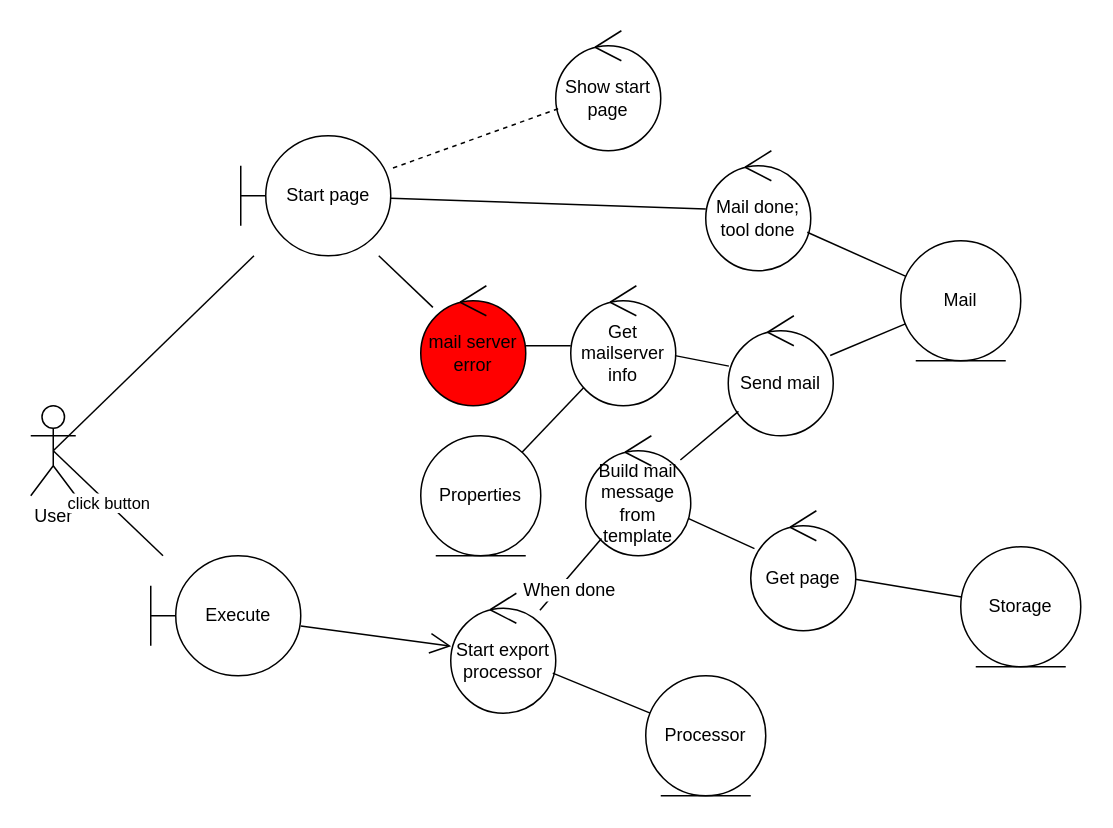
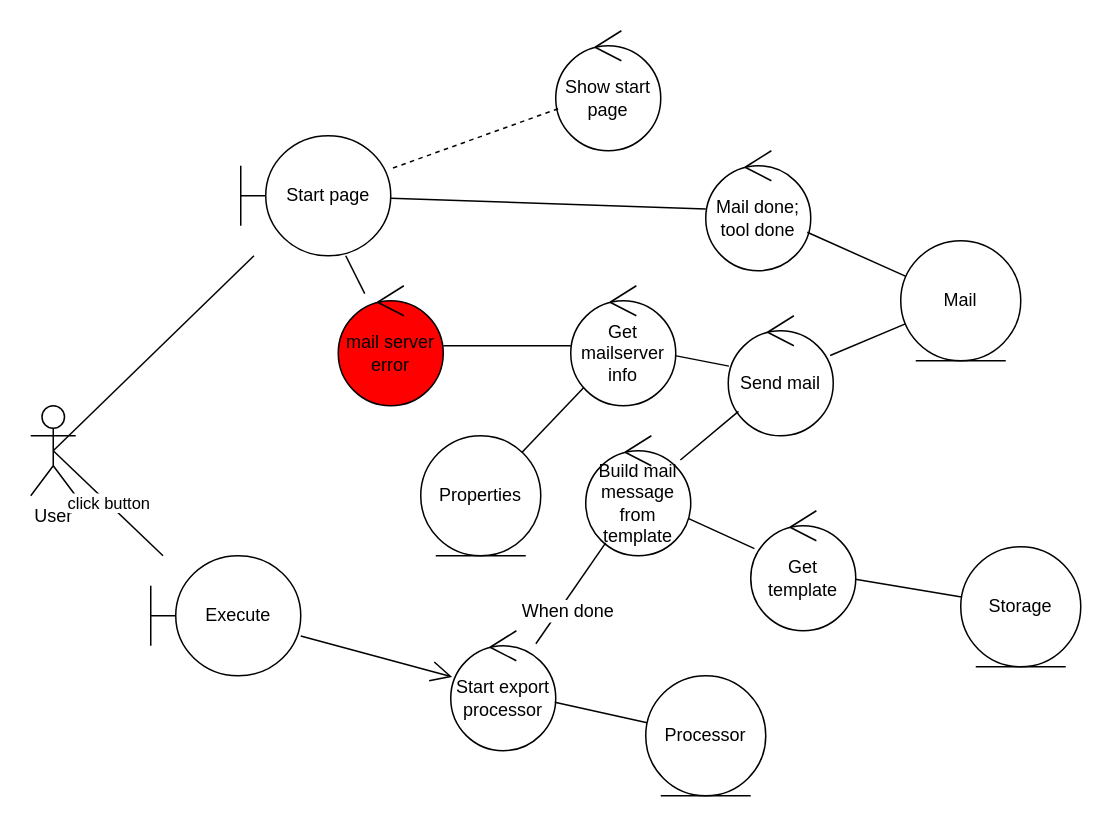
node "mail server error": moved (473, 346) -> (391, 346)
node "Get page": label "Get page" -> "Get template"
node "Start export processor": moved (503, 653) -> (503, 691)
